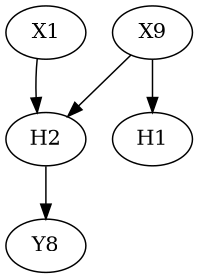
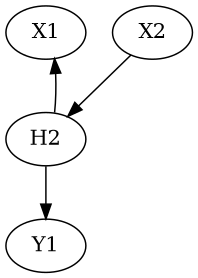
node "X9": label "X9" -> "X2"
edge "X1" -> "H2": reversed
node "H1": removed
node "Y8": label "Y8" -> "Y1"
